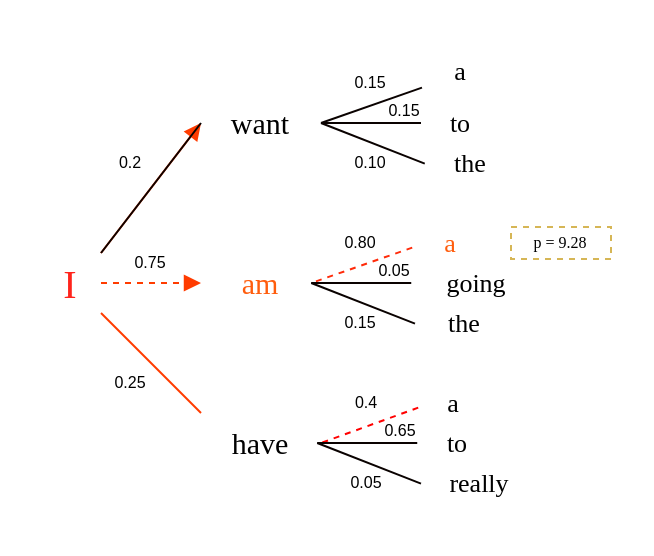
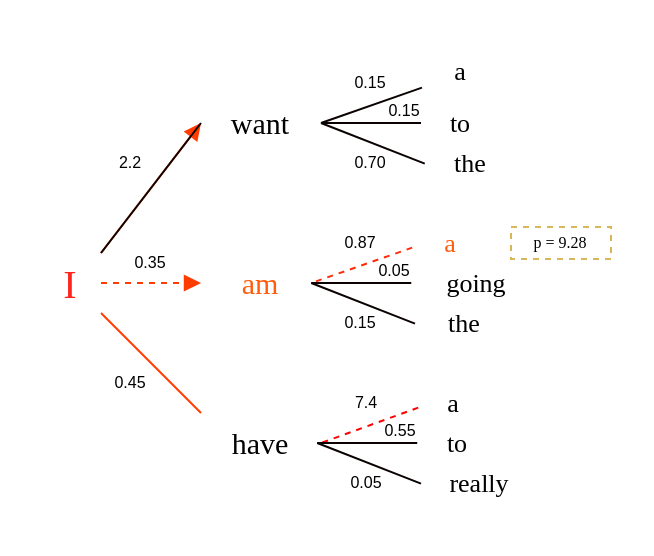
node "0.2": label "0.2" -> "2.2"
node "0.10": label "0.10" -> "0.70"
node "0.80": label "0.80" -> "0.87"
node "0.75": label "0.75" -> "0.35"
node "0.25": label "0.25" -> "0.45"
node "0.4": label "0.4" -> "7.4"
node "0.65": label "0.65" -> "0.55"
